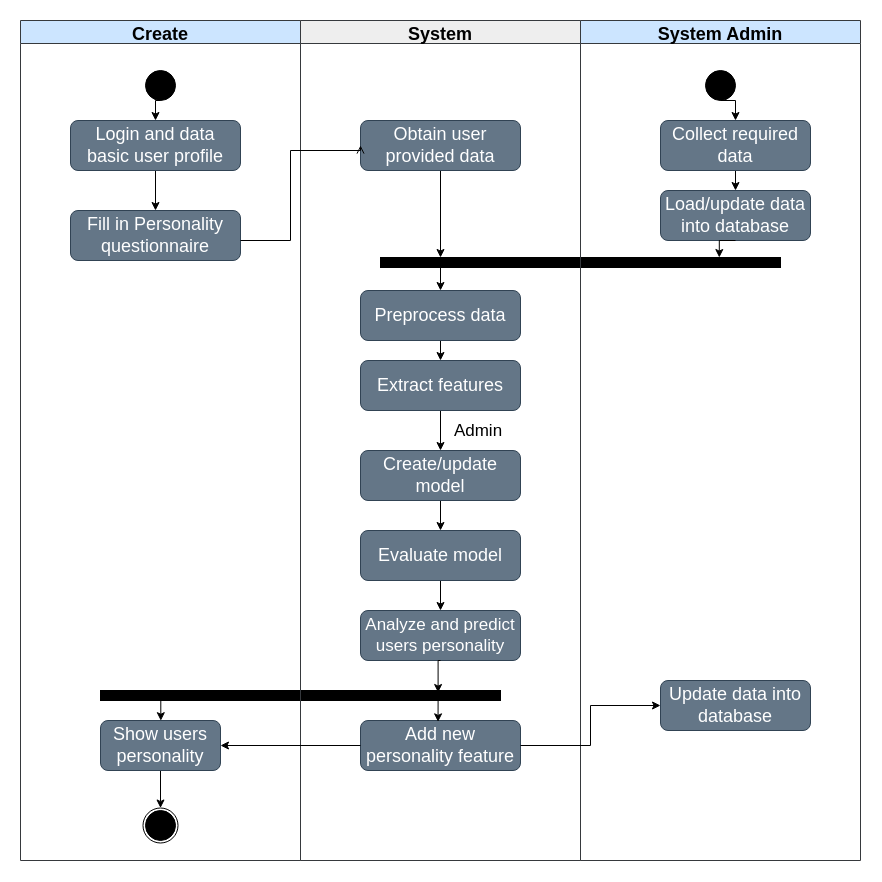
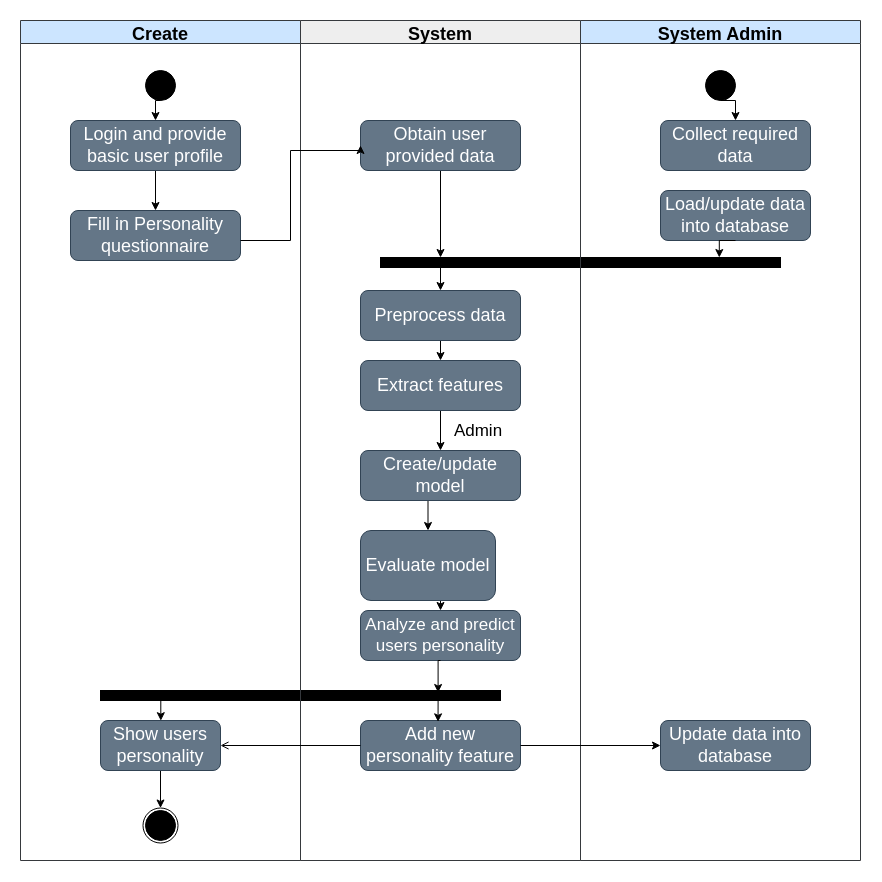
node "Login and data basic user profile": label "Login and data basic user profile" -> "Login and provide basic user profile"
edge "Fill in Personality questionnaire" -> "Obtain user provided data": arrowhead open -> classic
edge "Collect required data" -> "Load/update data into database": removed
node "Evaluate model": size 160x50 -> 135x70
node "Update data into database": moved (736, 706) -> (736, 746)
edge "Add new personality feature" -> "Show users personality": arrowhead classic -> open
